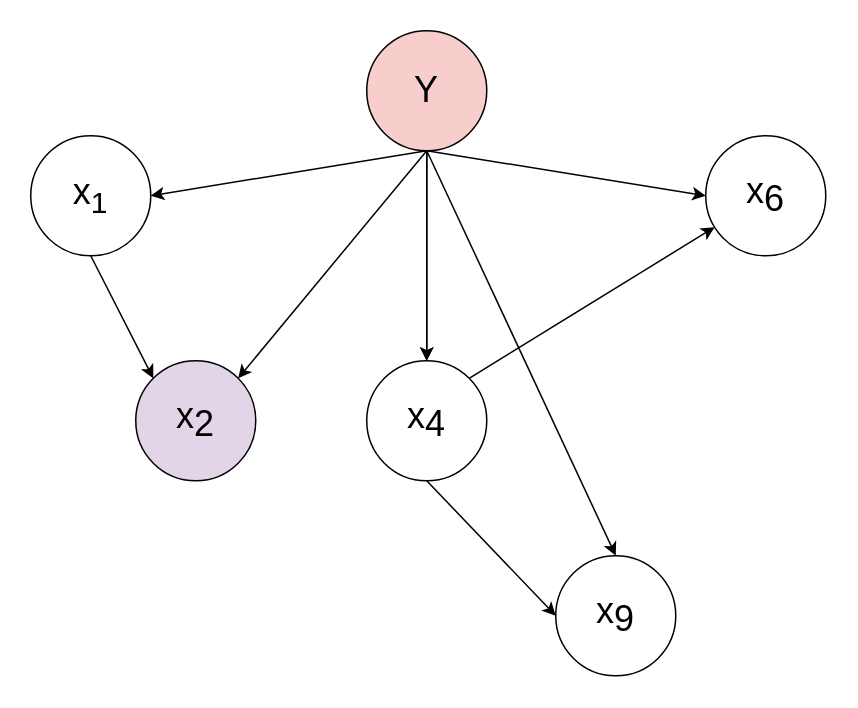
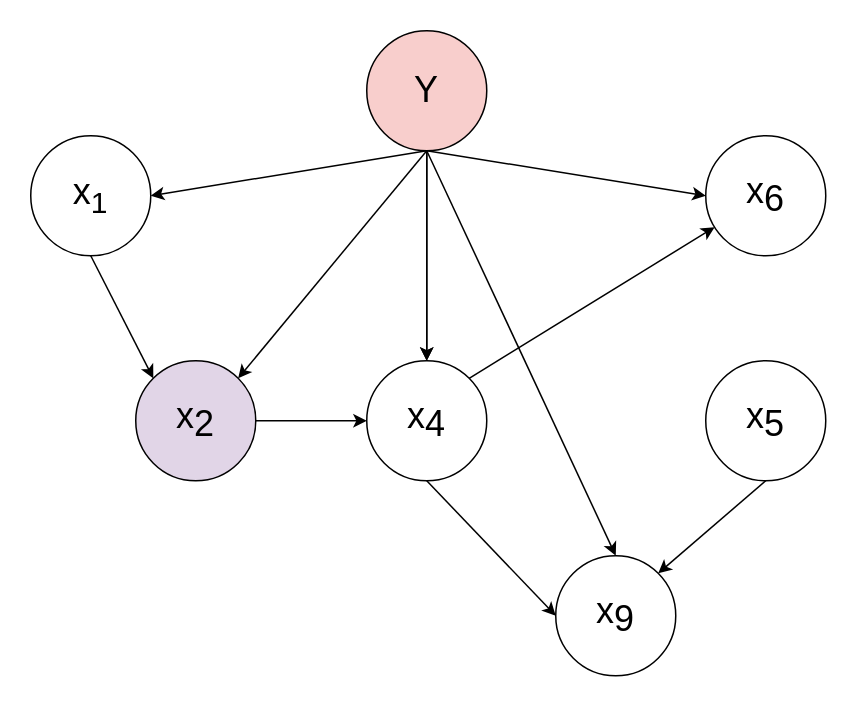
edge "x2" -> "x4": added
node "x5": added
edge "x5" -> "x9": added
